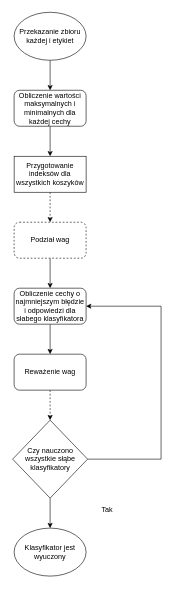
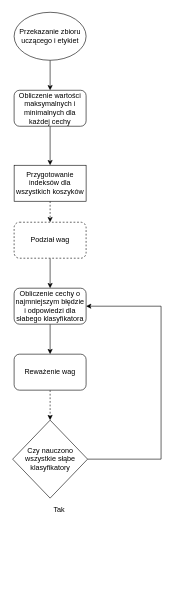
node "Przekazanie zbioru każdej i etykiet": label "Przekazanie zbioru każdej i etykiet" -> "Przekazanie zbioru uczącego i etykiet"
node "Przygotowanie indeksów dla wszystkich koszyków": moved (50, 174) -> (50, 183)
node "Tak": moved (107, 510) -> (59, 510)
edge "Czy nauczono wszystkie słąbe klasyfikatory" -> "Klasyfikator jest wyuczony": removed
node "Klasyfikator jest wyuczony": removed
